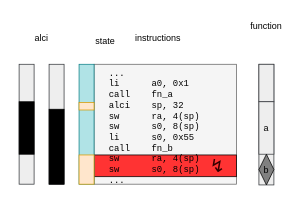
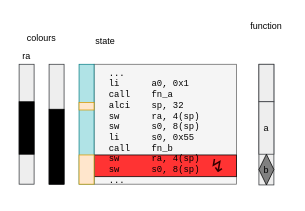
node "alci": label "alci" -> "colours"
node "instructions": removed
node "ra": added
